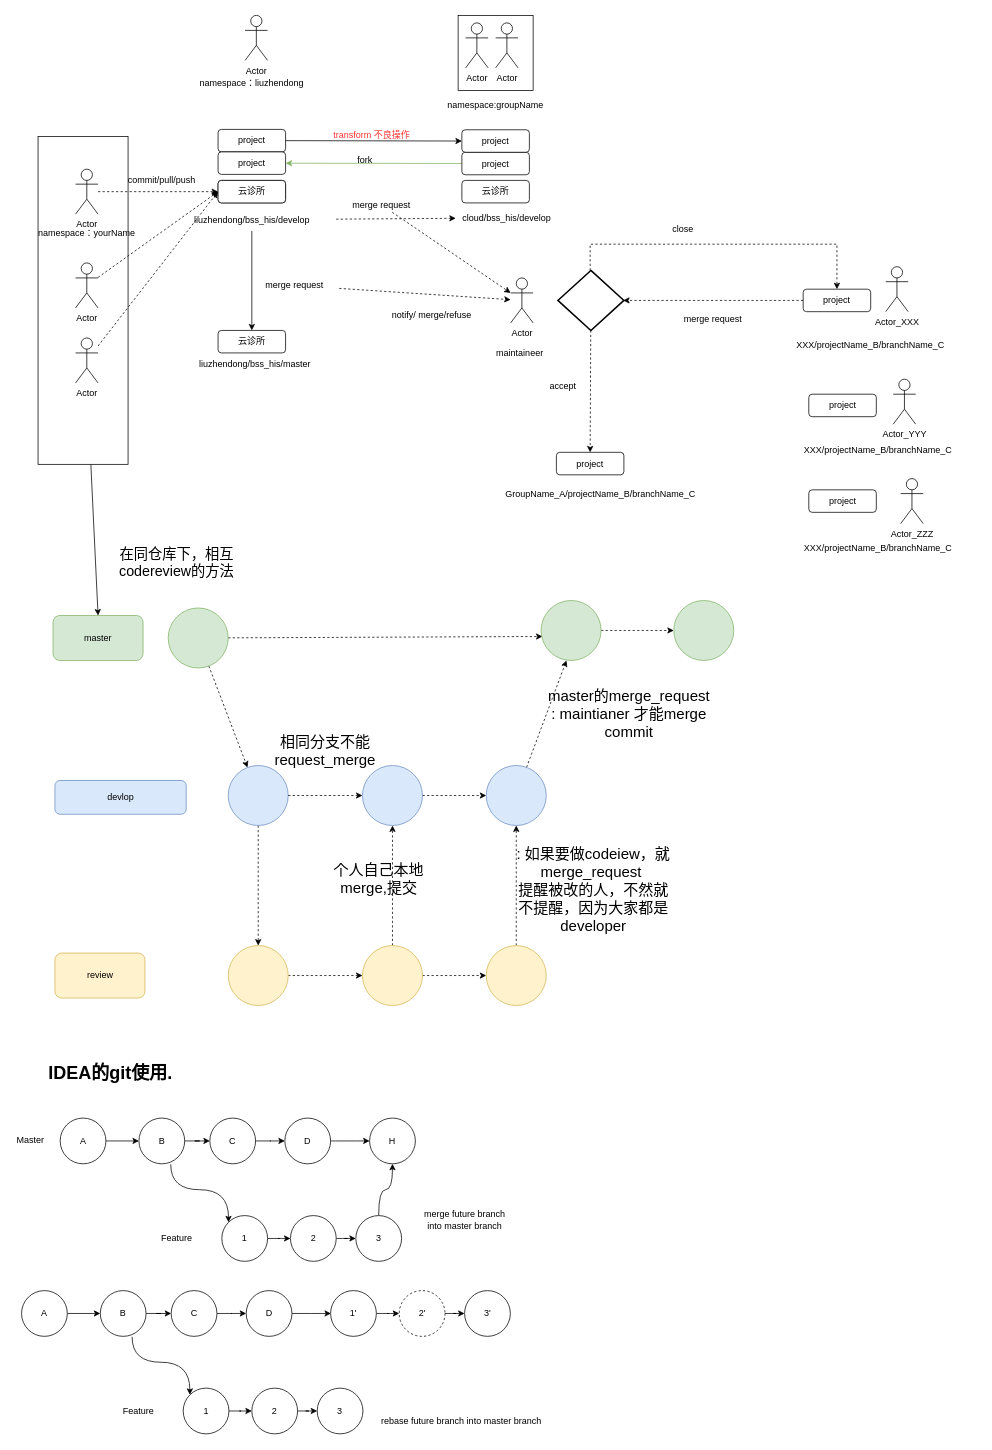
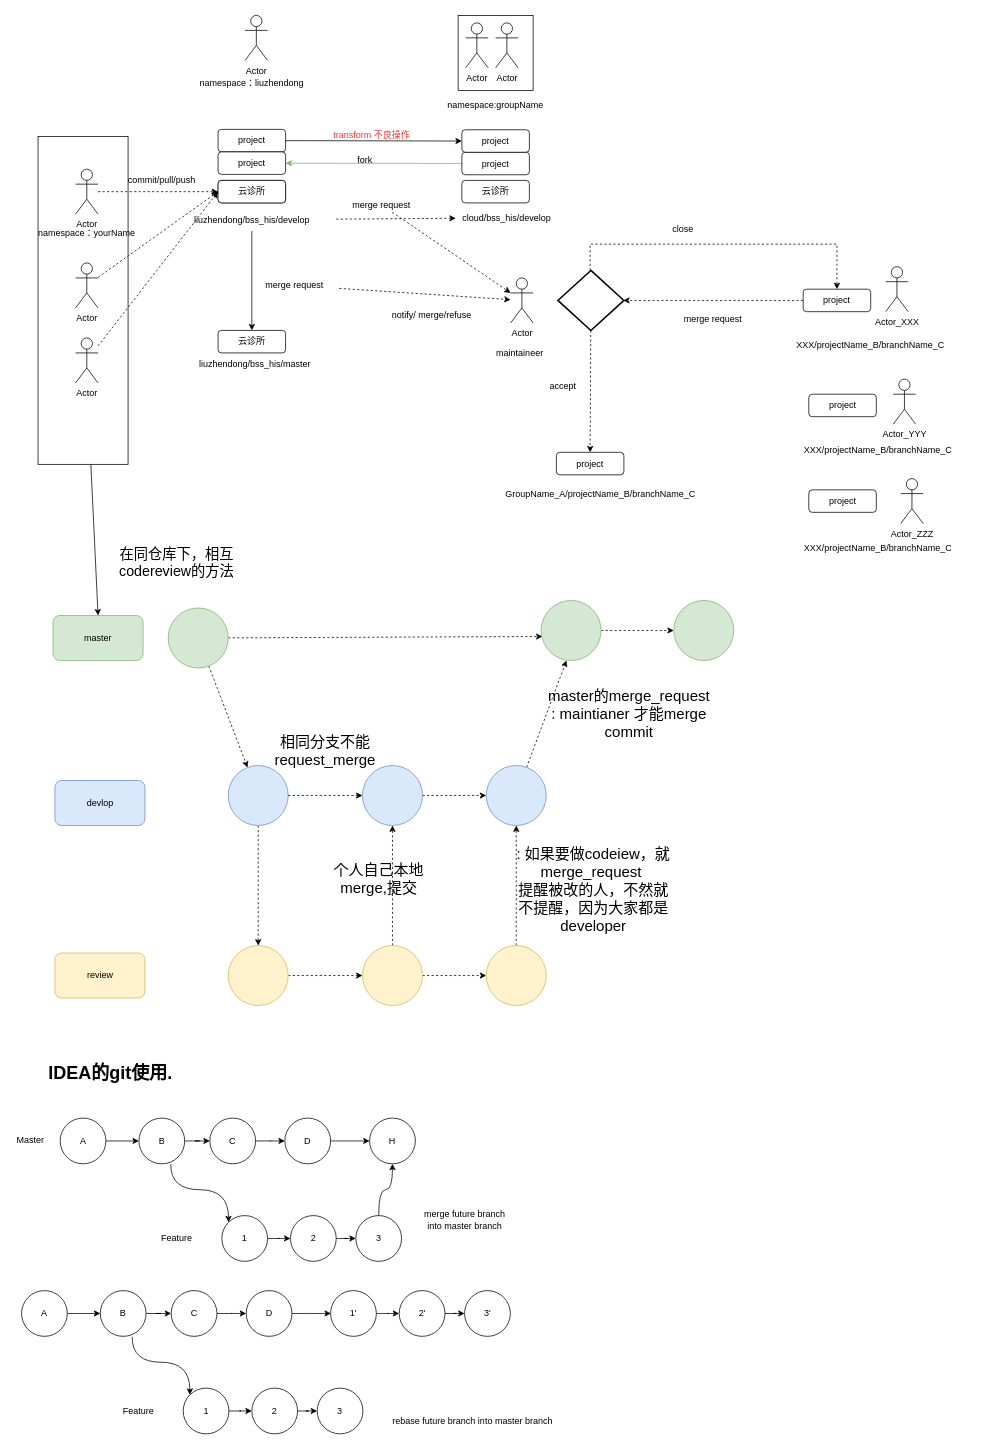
node "devlop": size 131x34 -> 90x45
node "2'": style dashed -> solid
node "rebase future branch into master branch": moved (461, 1422) -> (473, 1422)
